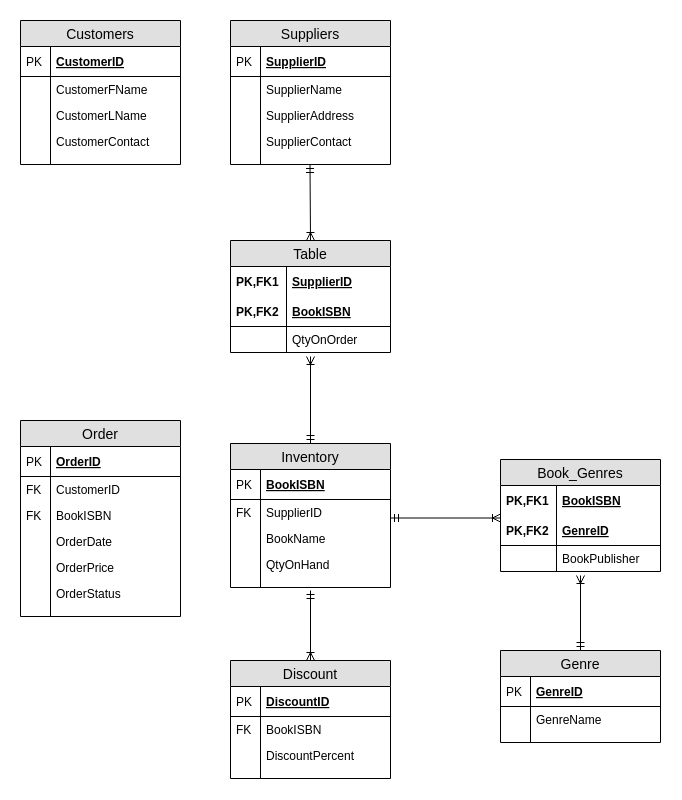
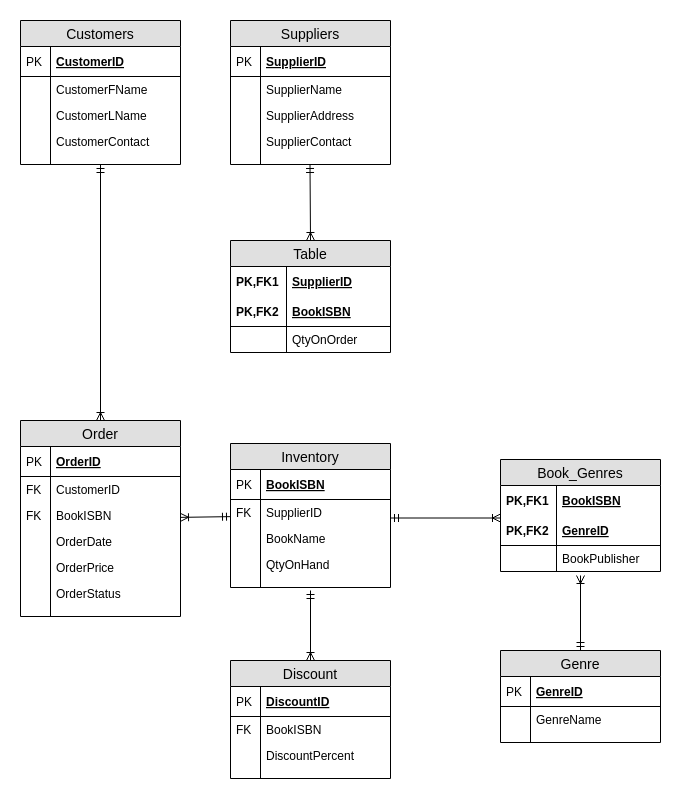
edge "Customers" -- "Order": added
edge "QtyOnOrder" -- "Inventory": removed
edge "Inventory" -- "Order": added
